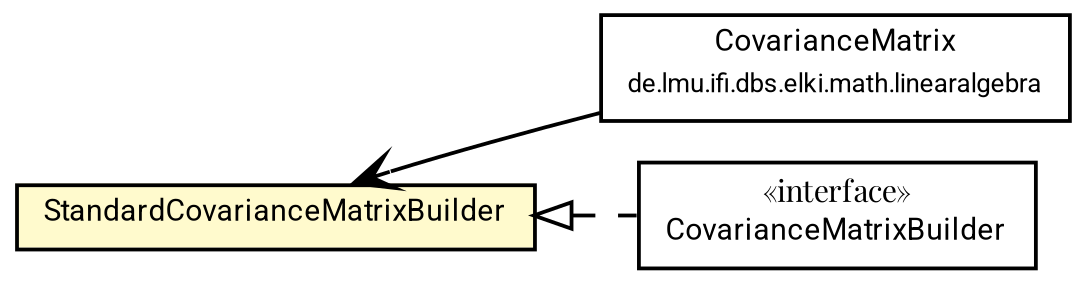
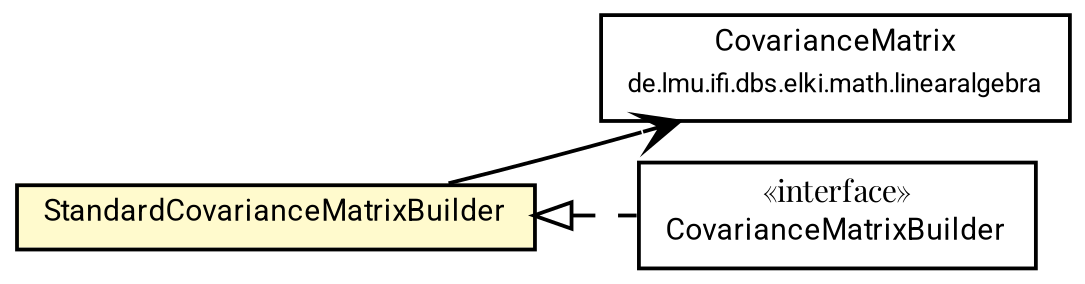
edge "CovarianceMatrix" -> "StandardCovarianceMatrixBuilder": reversed
